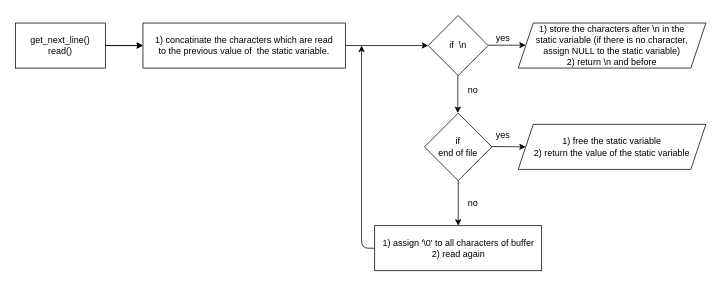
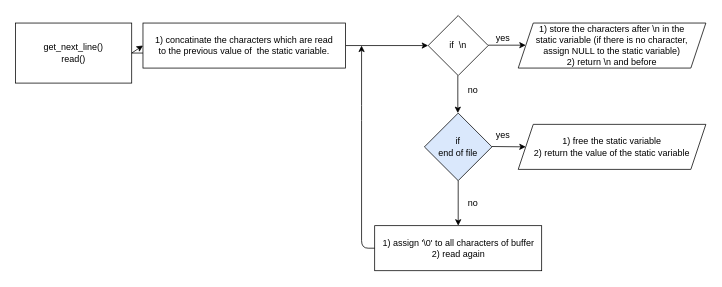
node "get_next_line() read()": size 90x45 -> 116x60
node "if end of file": fillcolor #ffffff -> #dae8fc
